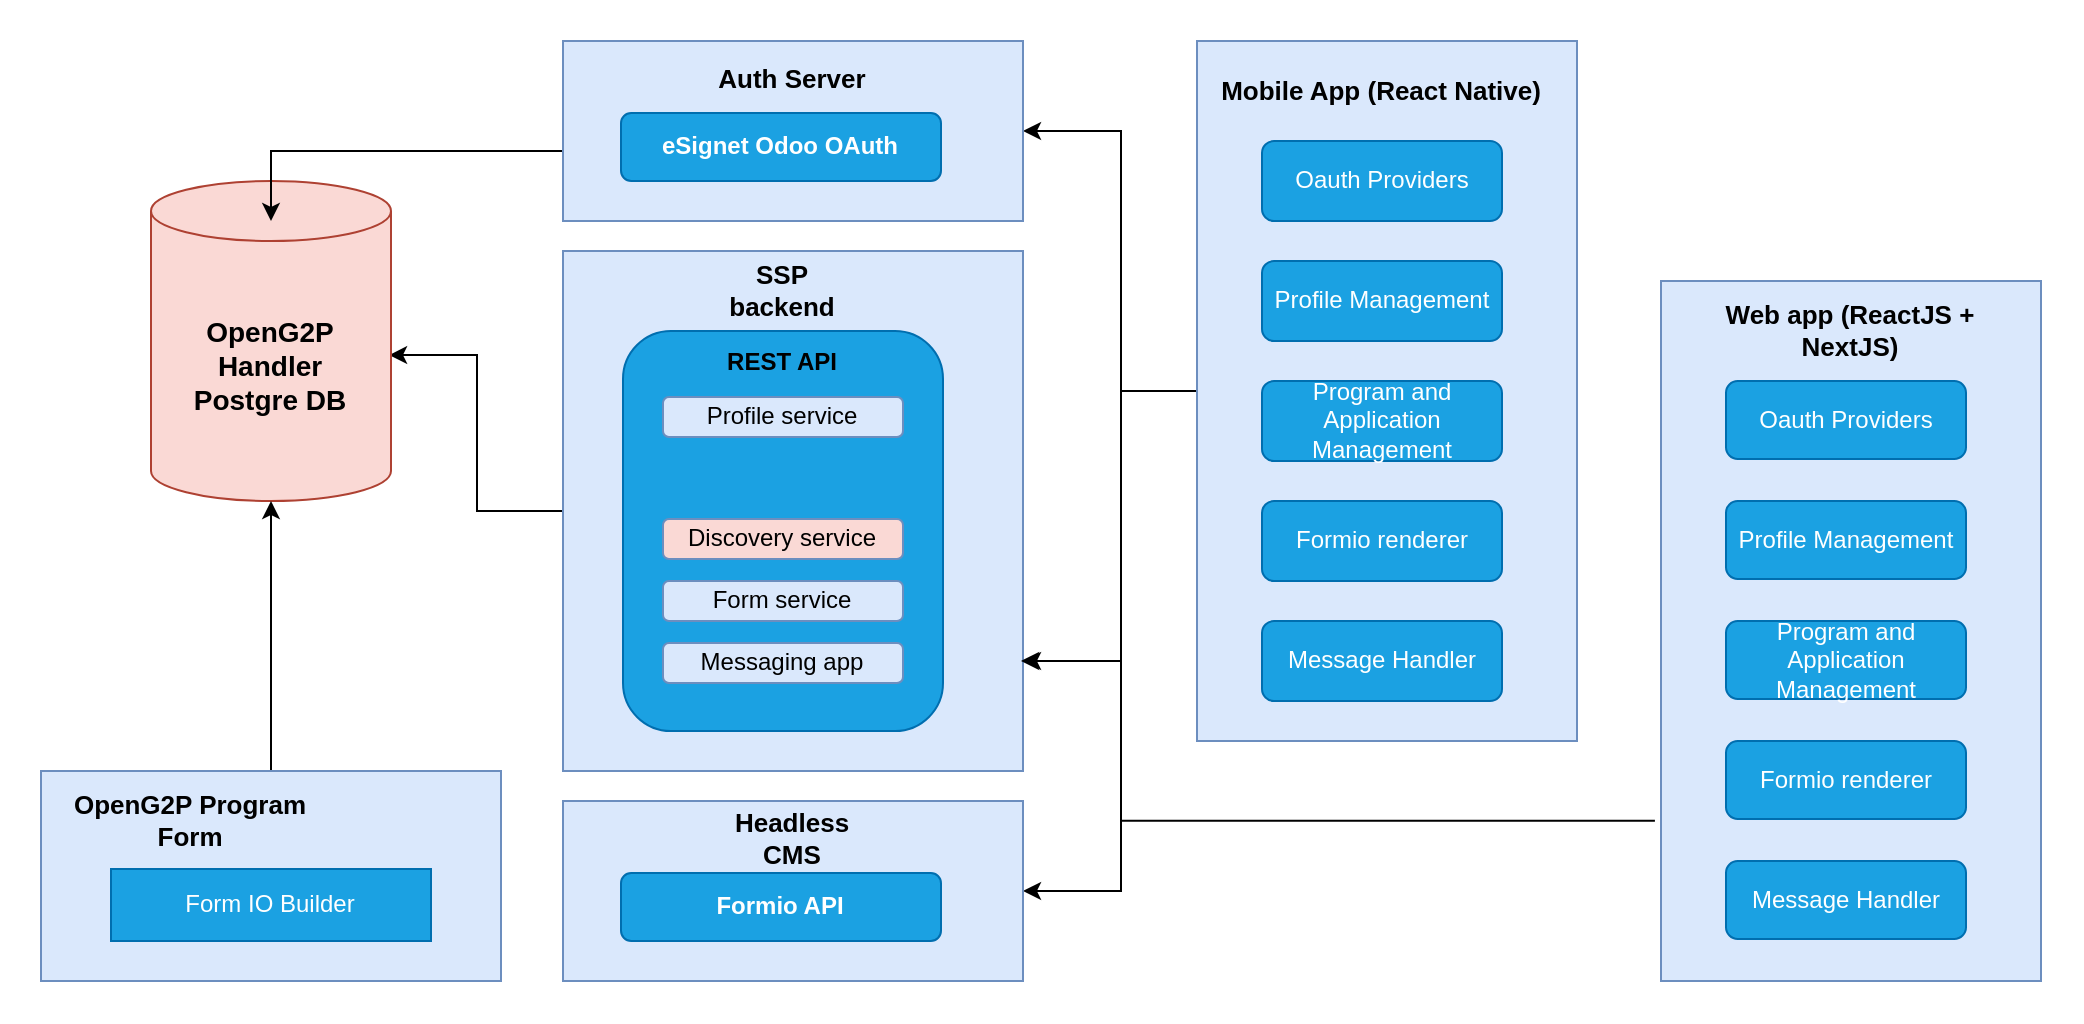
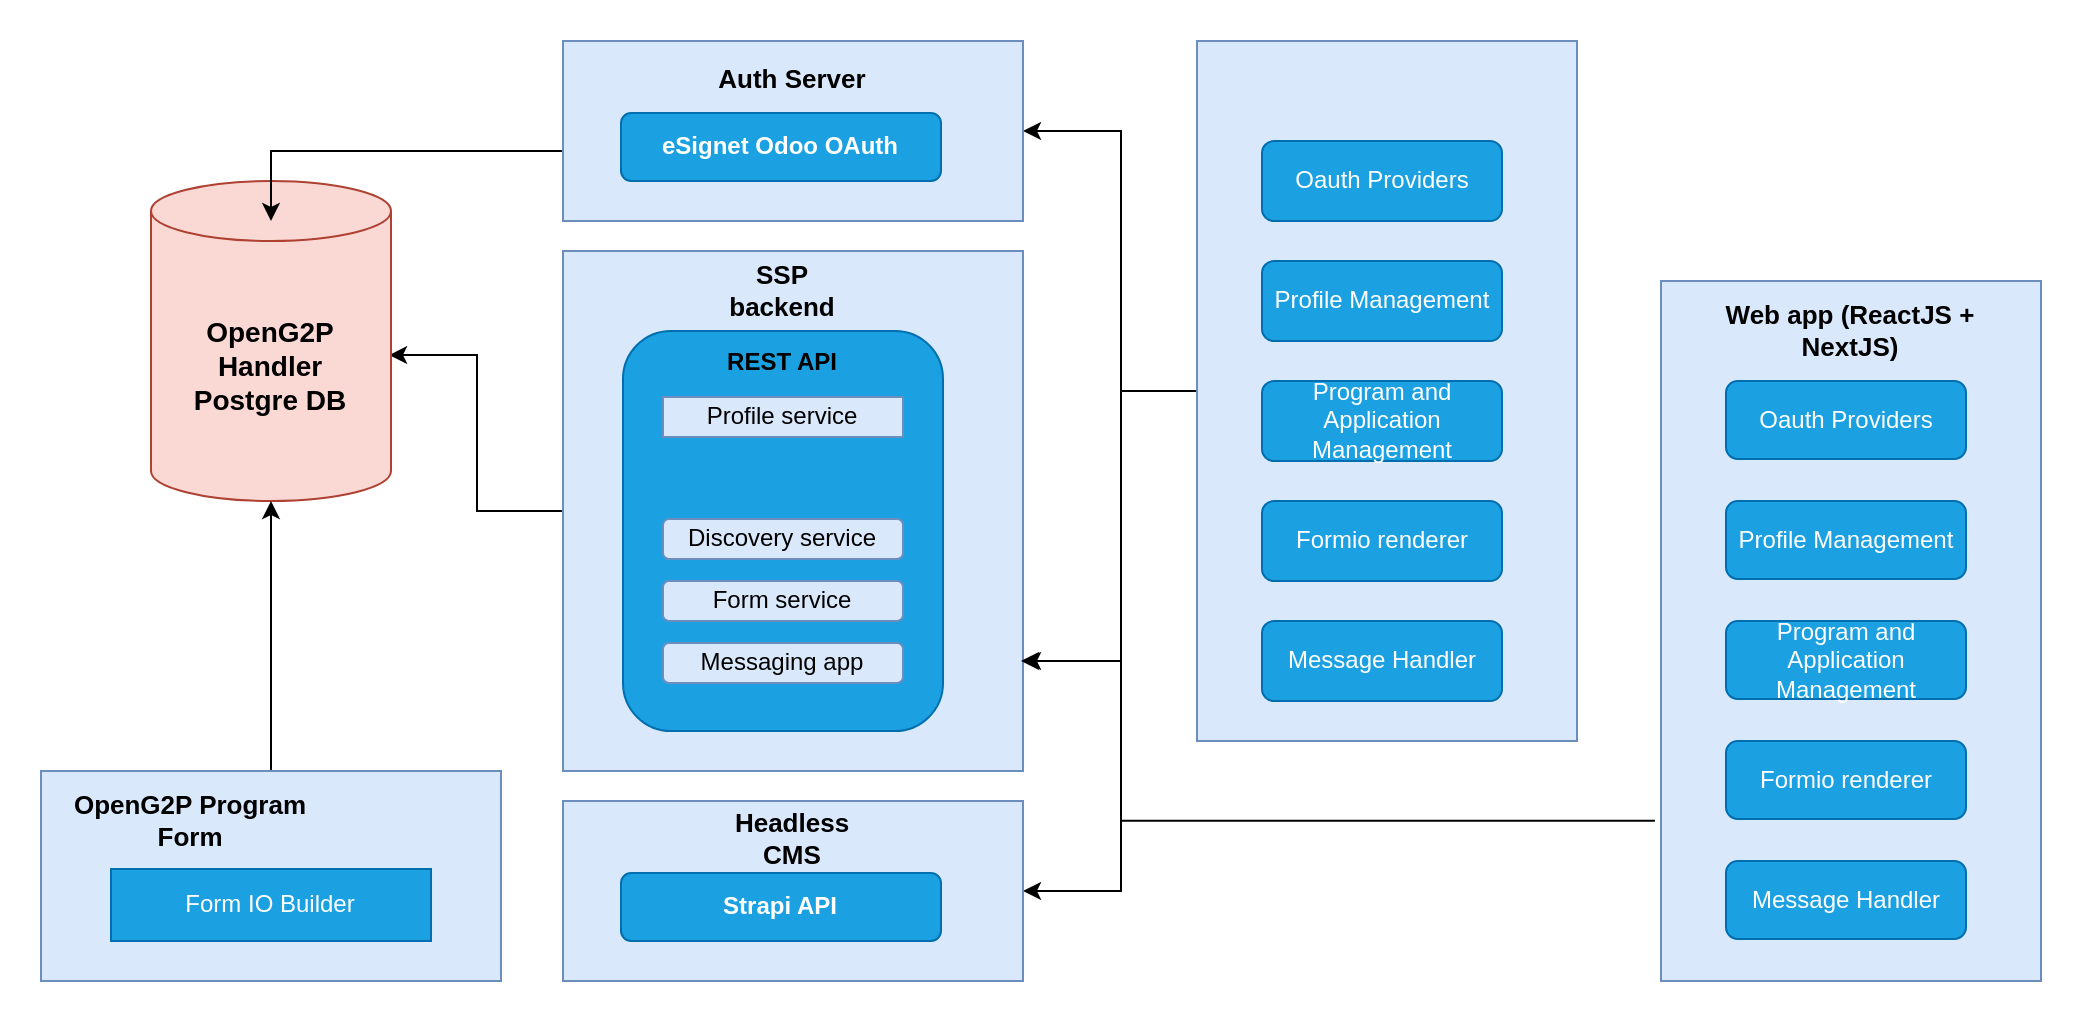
node "Mobile App (React Native)": removed
node "Profile service": shape rounded rectangle -> rectangle
node "Discovery service": fillcolor #fad9d5 -> #dae8fc
node "Formio API": label "Formio API" -> "Strapi API"
